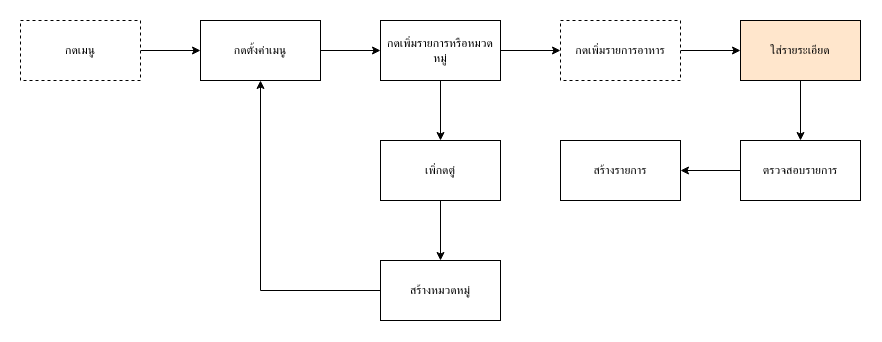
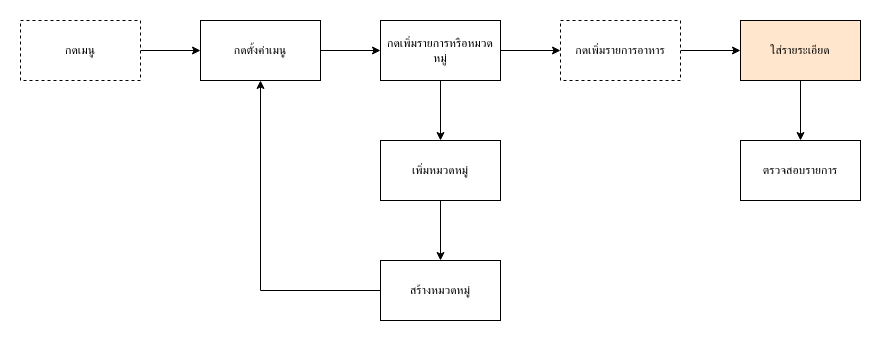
node "เพิ่กดตู่": label "เพิ่กดตู่" -> "เพิ่มหมวดหมู่"
node "สร้างรายการ": removed
edge "ตรวจสอบรายการ" -> "สร้างรายการ": removed
